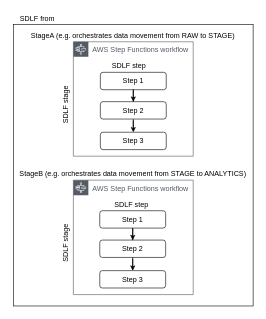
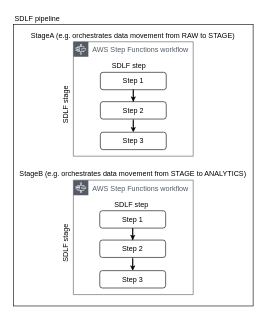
node "SDLF from": label "SDLF from" -> "SDLF pipeline"
